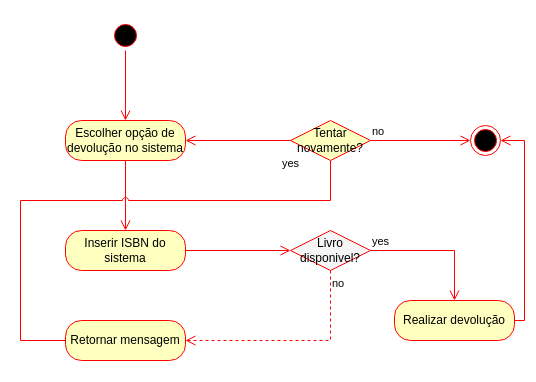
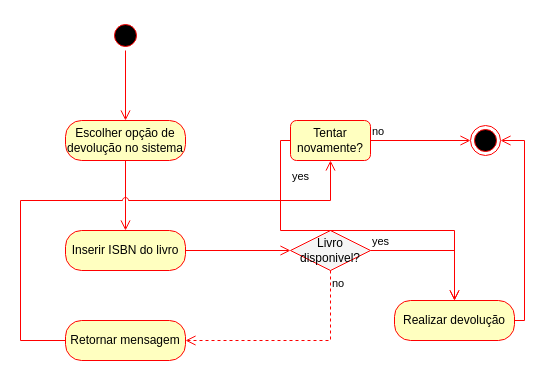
edge "Tentar novamente?" -> "Escolher opção de devolução no sistema": now "Tentar novamente?" -> "Realizar devolução"
node "Tentar novamente?": shape diamond -> rounded rectangle
edge "Tentar novamente?" -- "Retornar mensagem": arrowhead none -> open
node "Inserir ISBN do sistema": label "Inserir ISBN do sistema" -> "Inserir ISBN do livro"
